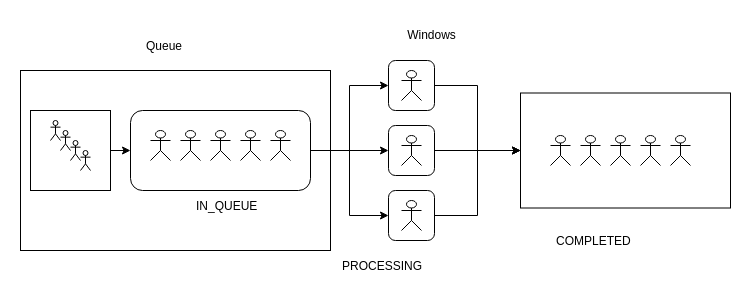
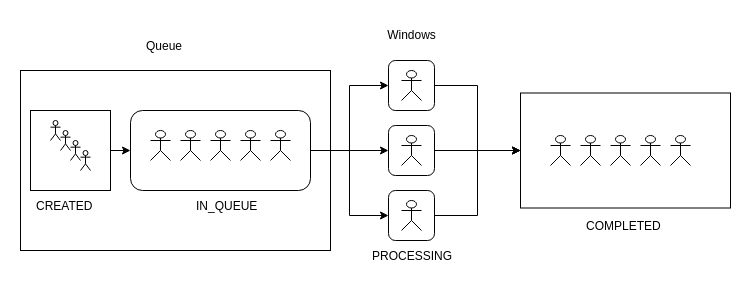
node "Windows": moved (432, 36) -> (412, 36)
node "CREATED": added
node "COMPLETED": moved (596, 241) -> (626, 226)
node "PROCESSING": moved (382, 266) -> (412, 256)
